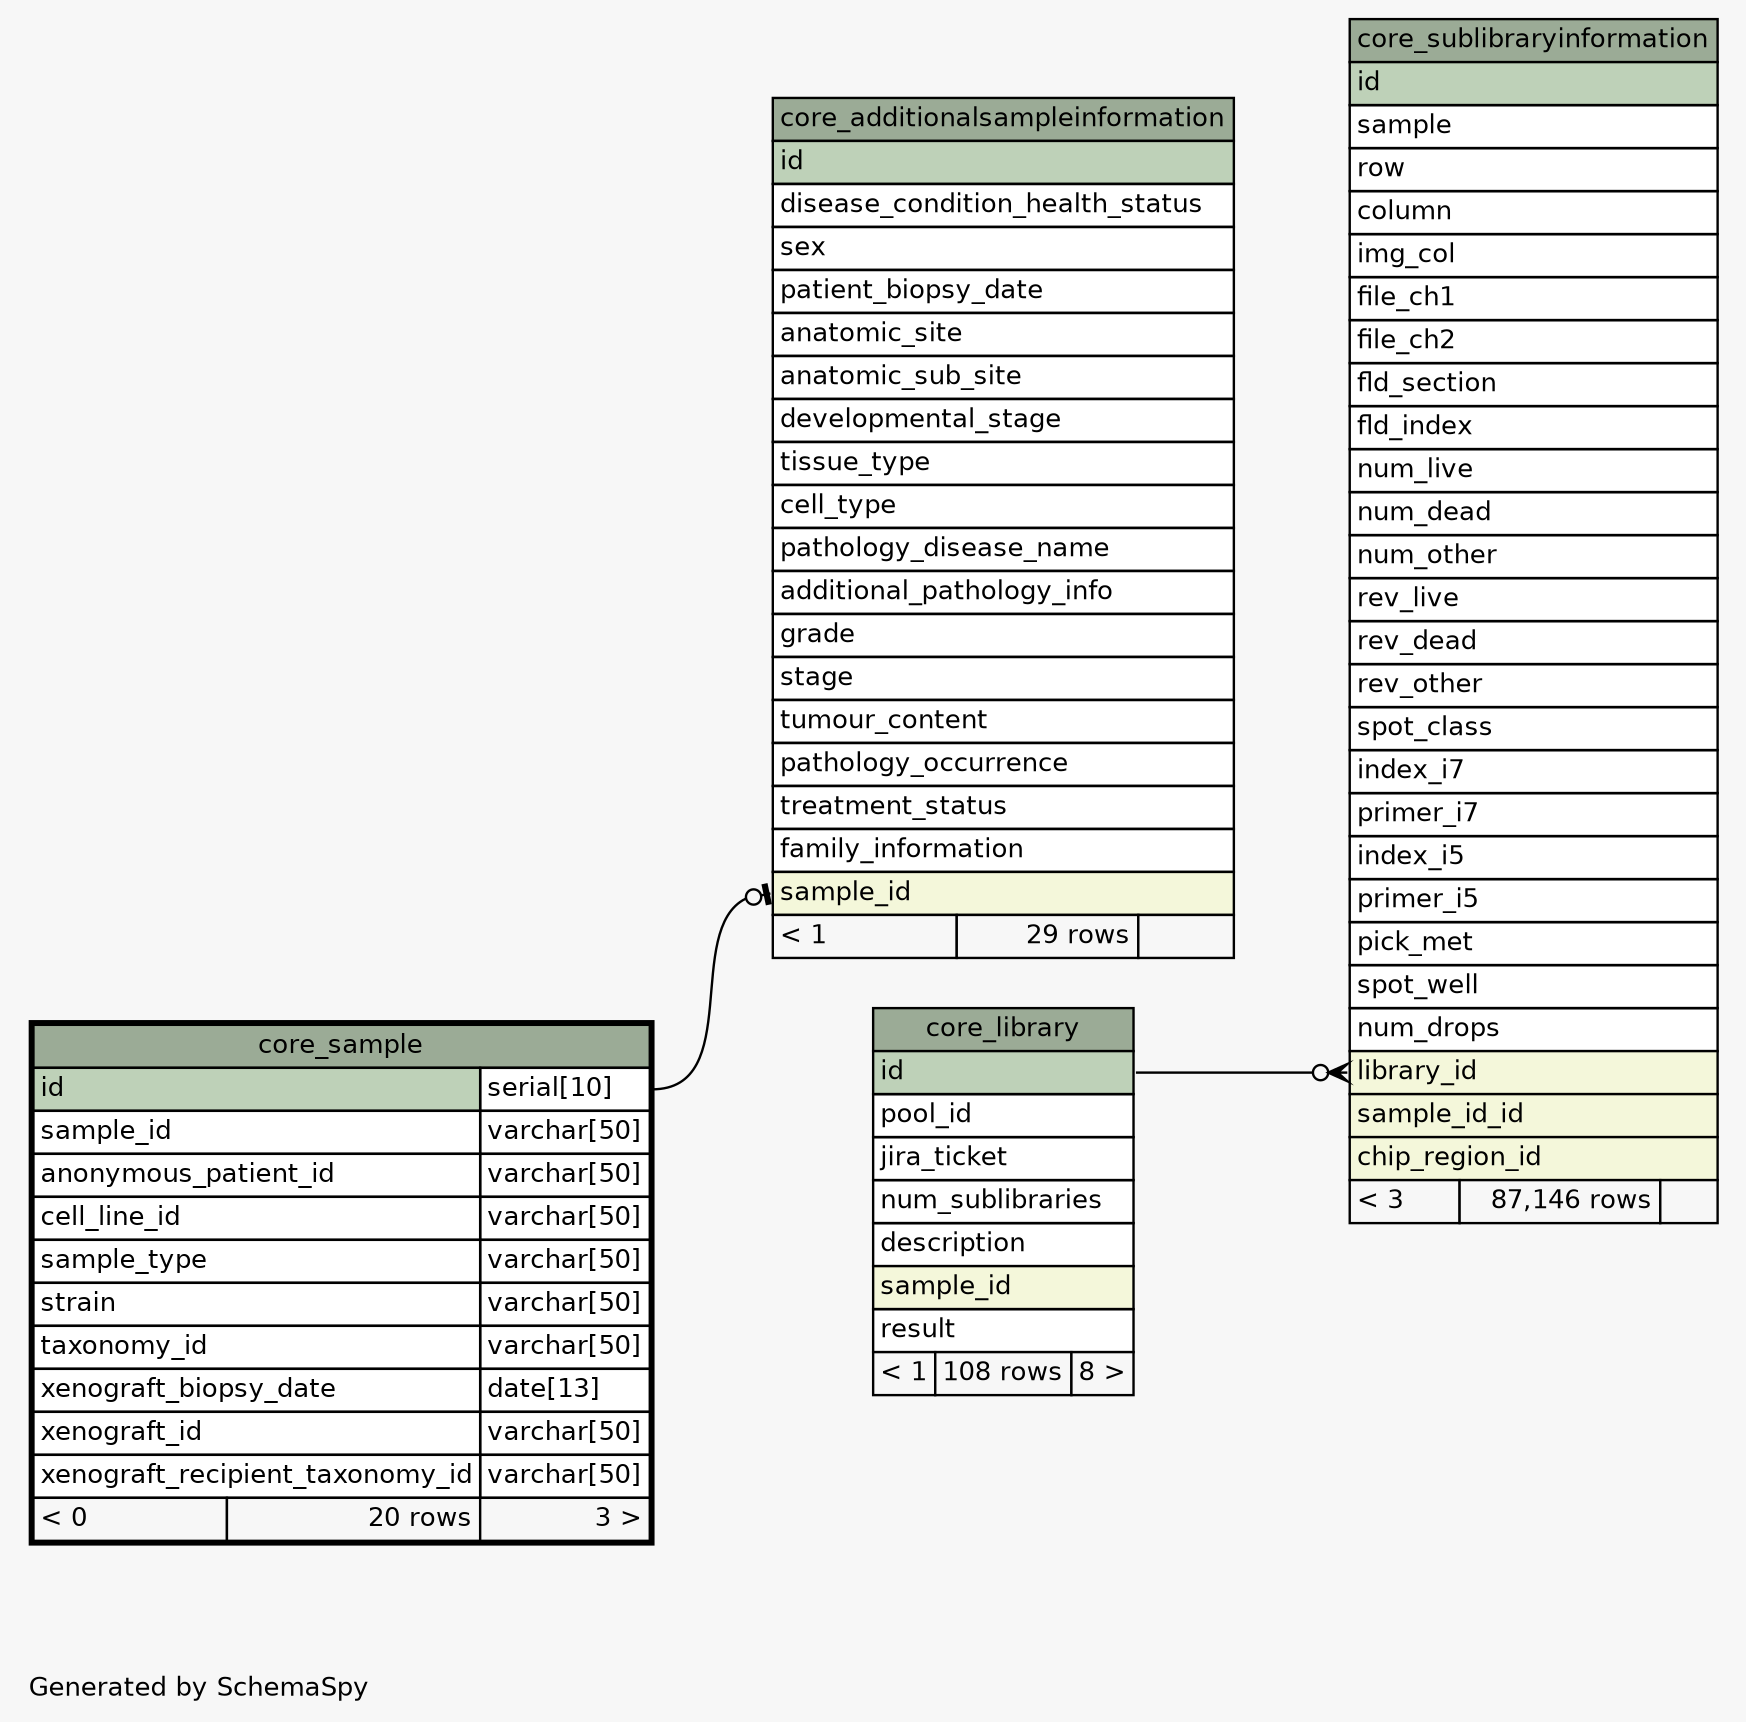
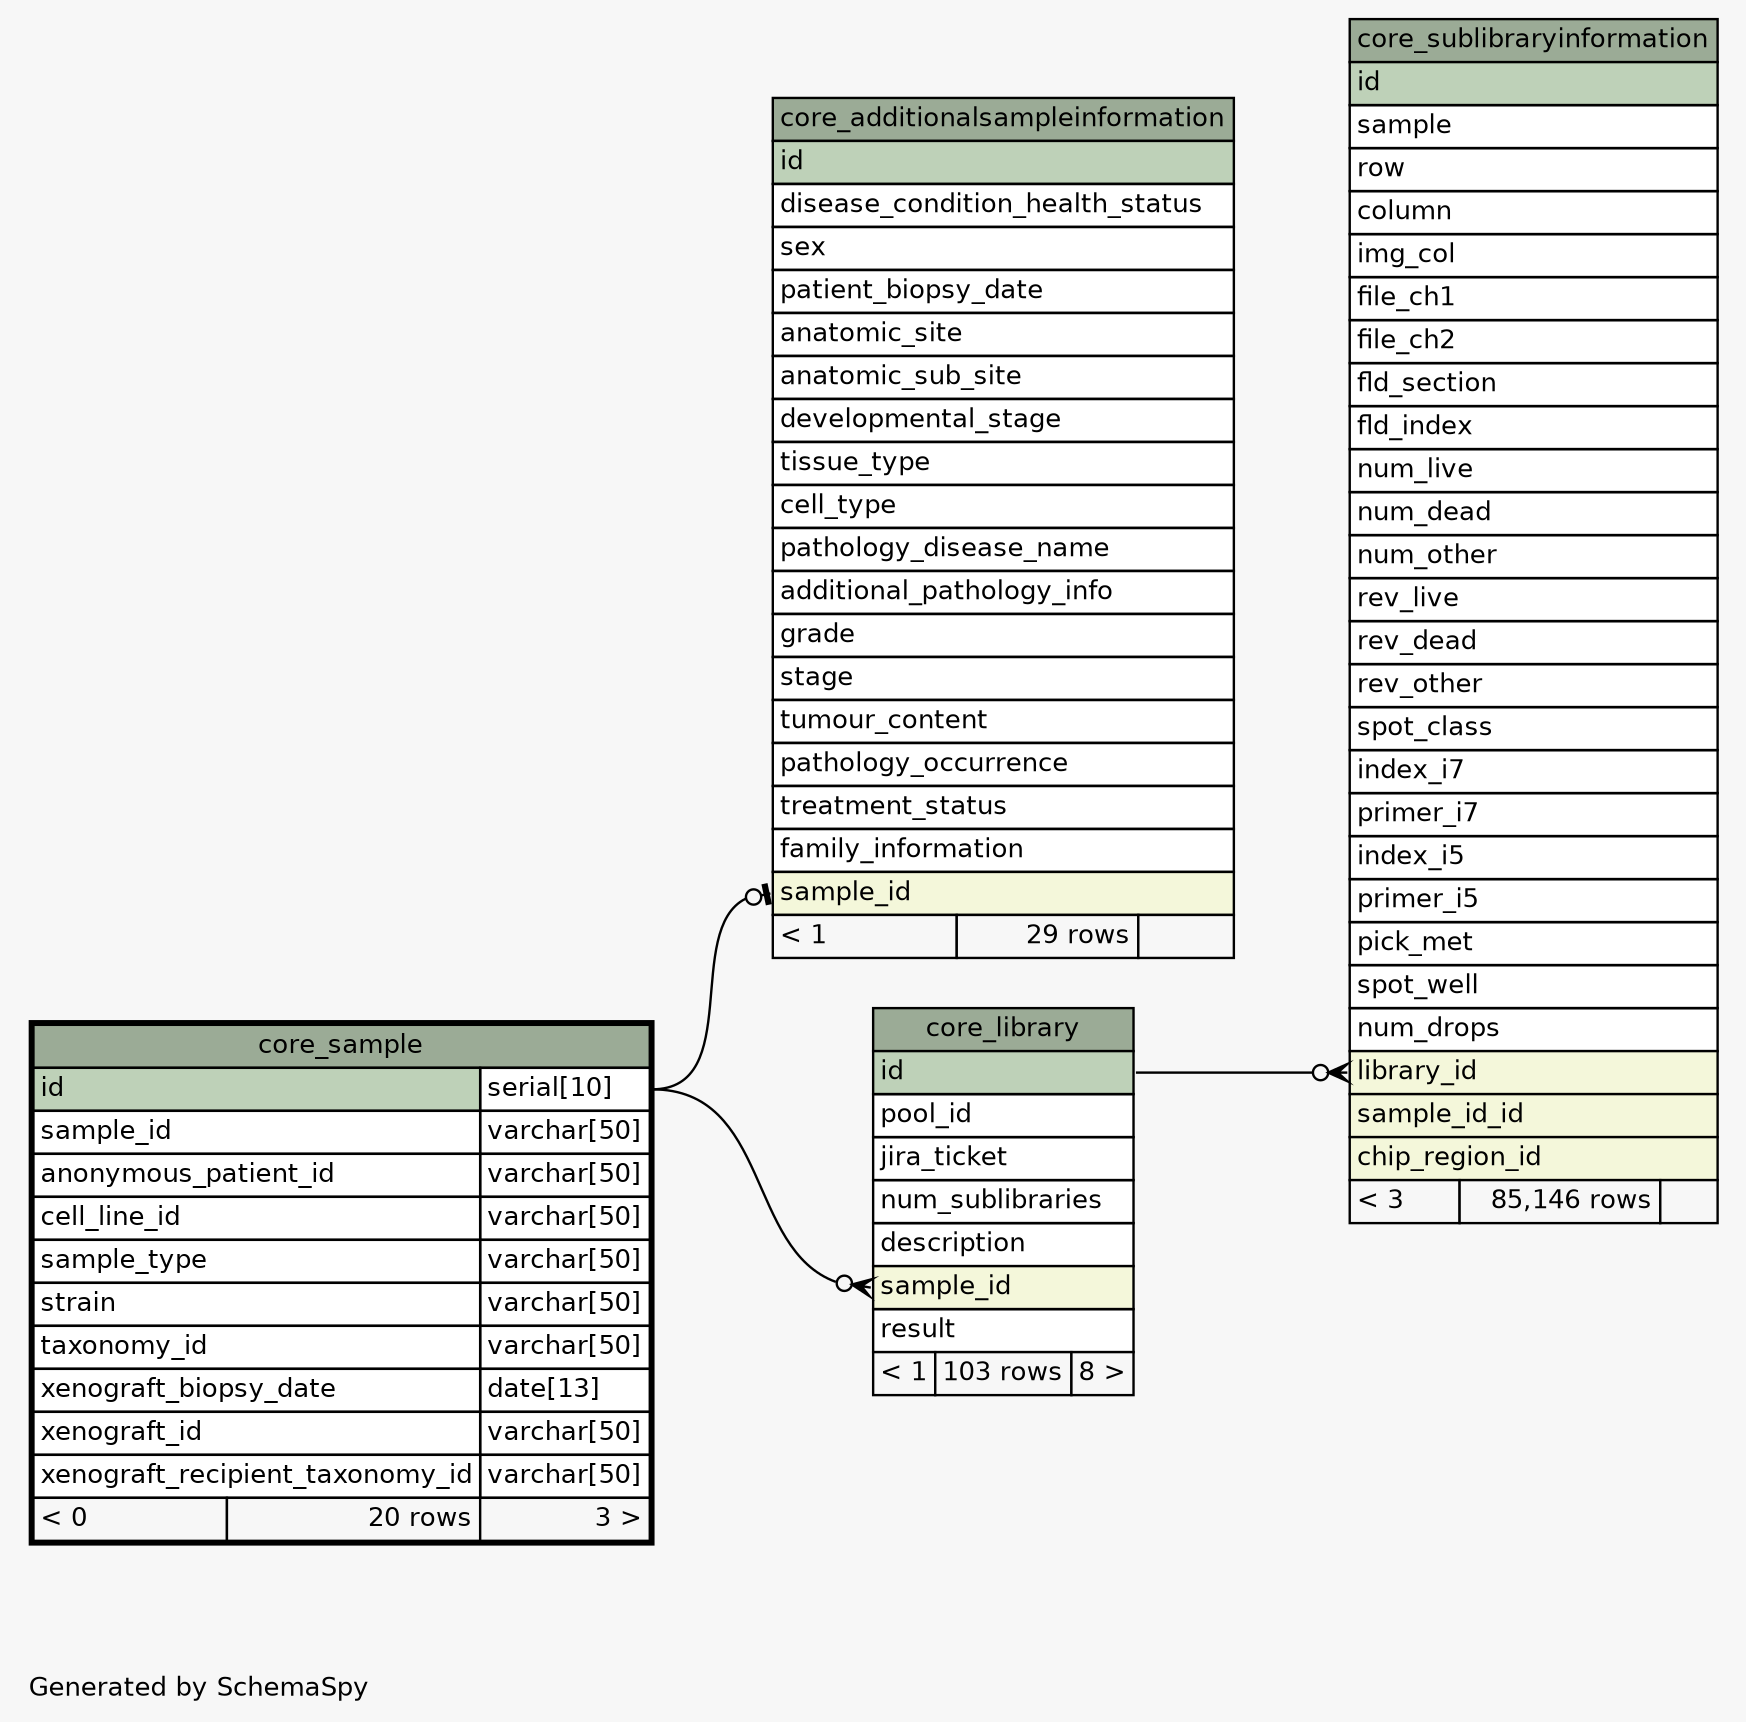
edge "core_sample" -> "core_library": added
node "core_sublibraryinformation": text "87,146 rows" -> "85,146 rows"
node "core_library": text "108 rows" -> "103 rows"
